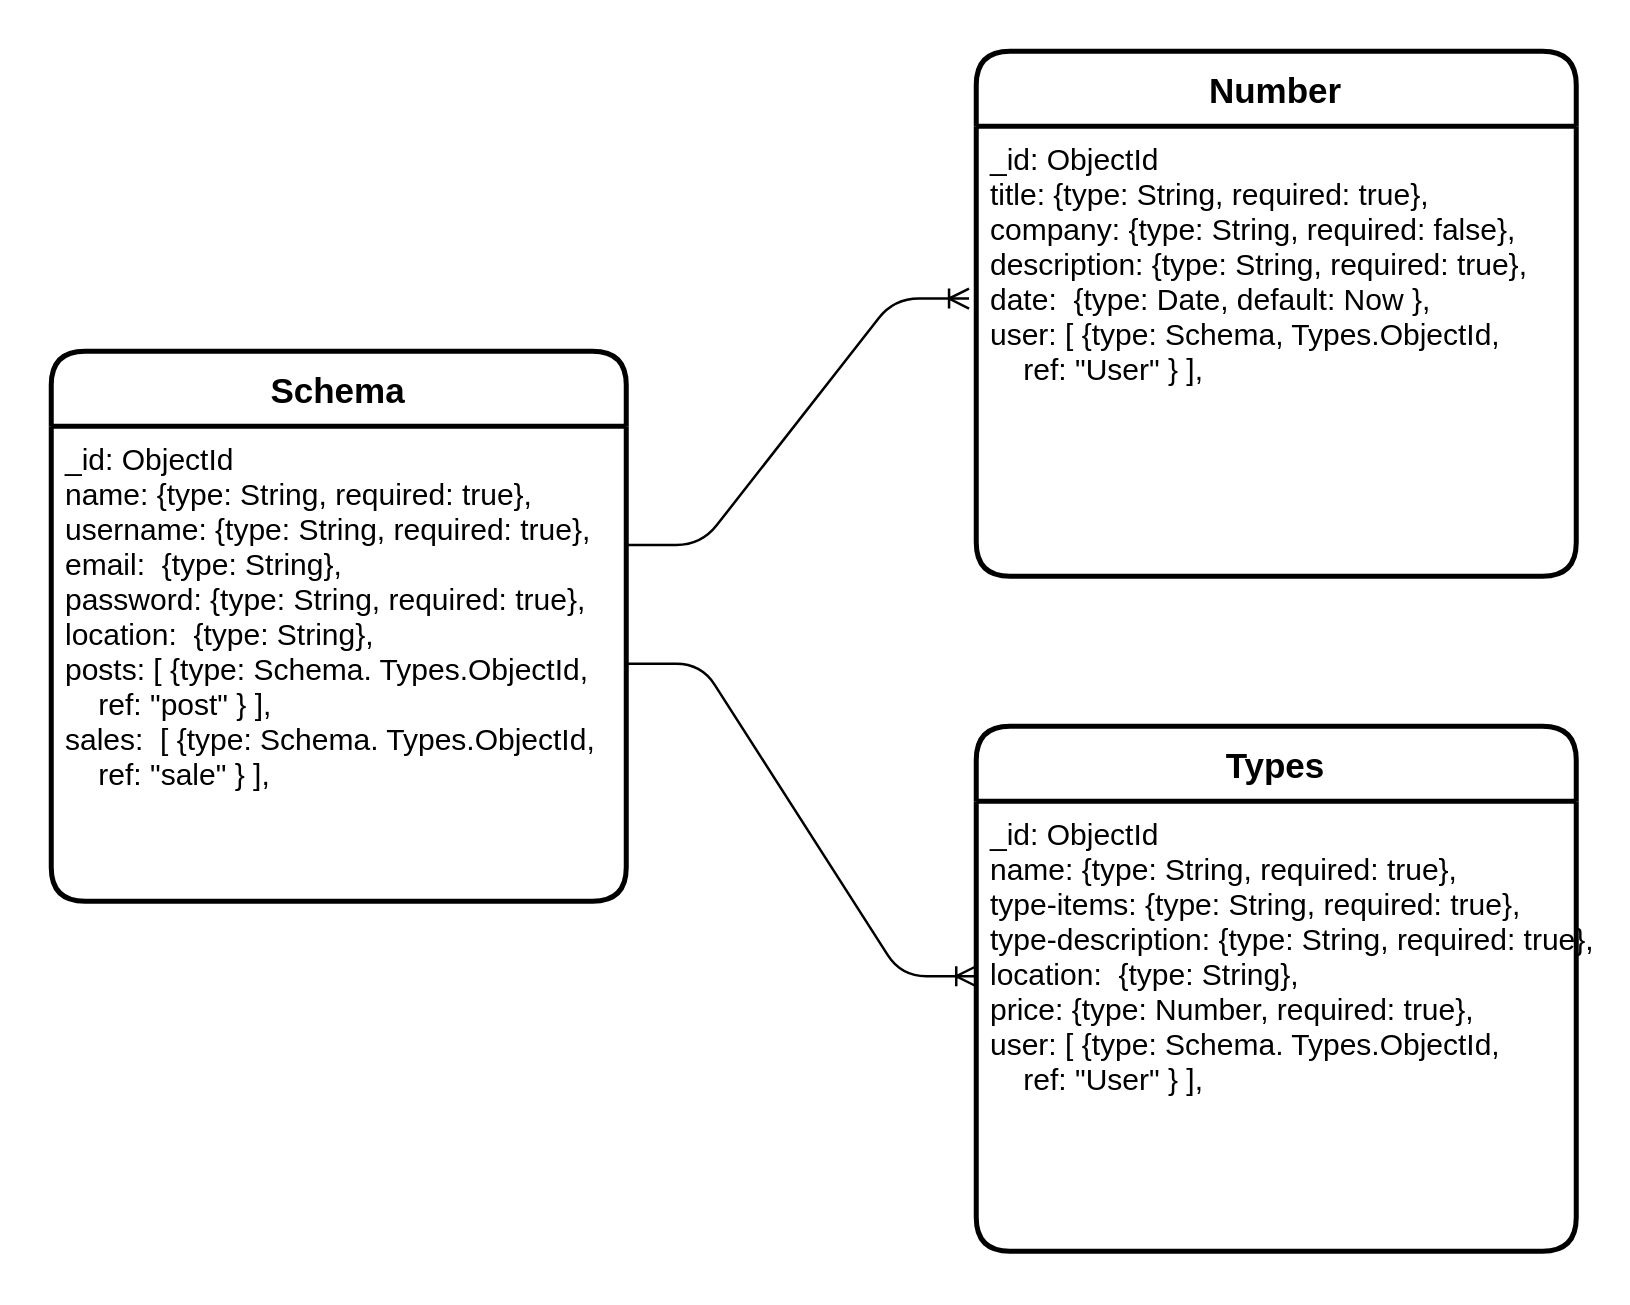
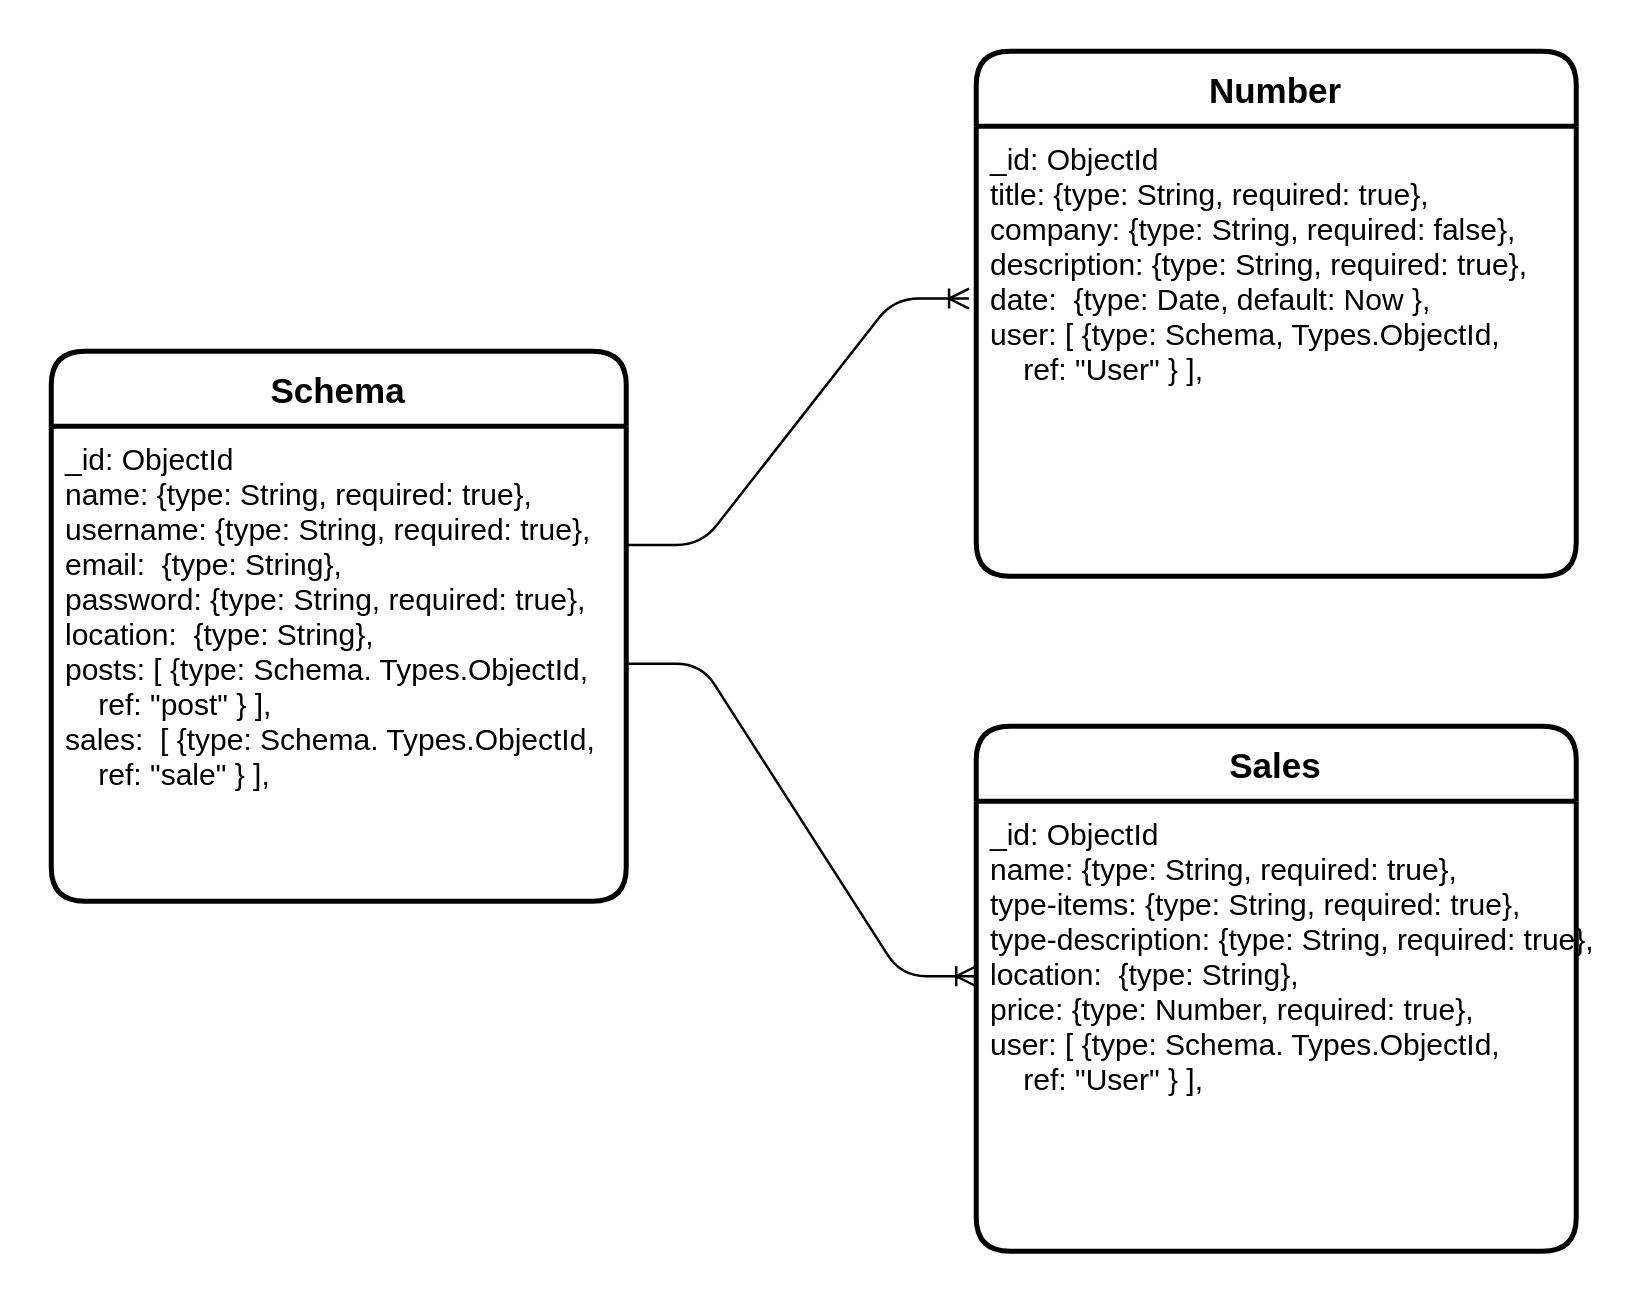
node "Types": label "Types" -> "Sales"
